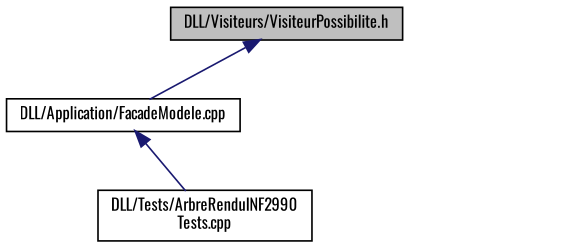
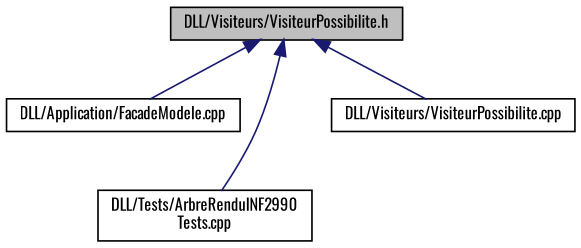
node "DLL/Visiteurs/VisiteurPossibilite.cpp": added
edge "DLL/Tests/ArbreRenduINF2990 Tests.cpp" -> "DLL/Application/FacadeModele.cpp": now "DLL/Tests/ArbreRenduINF2990 Tests.cpp" -> "DLL/Visiteurs/VisiteurPossibilite.h"
